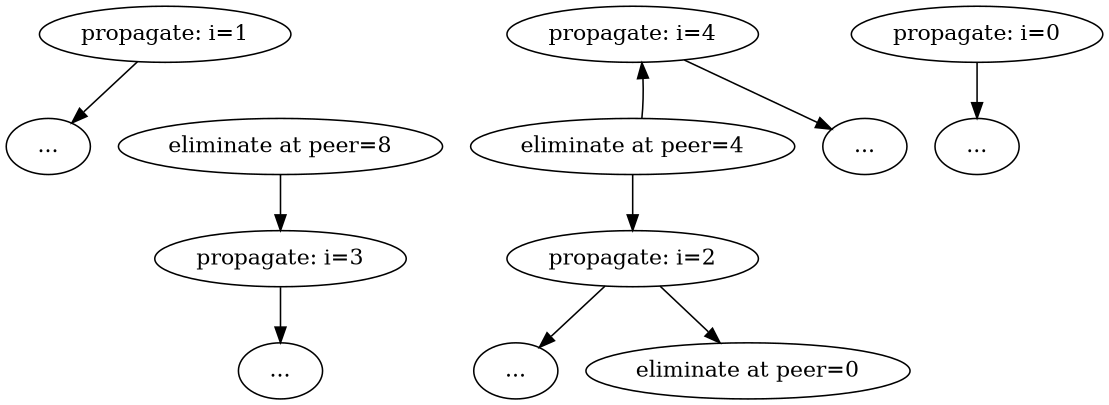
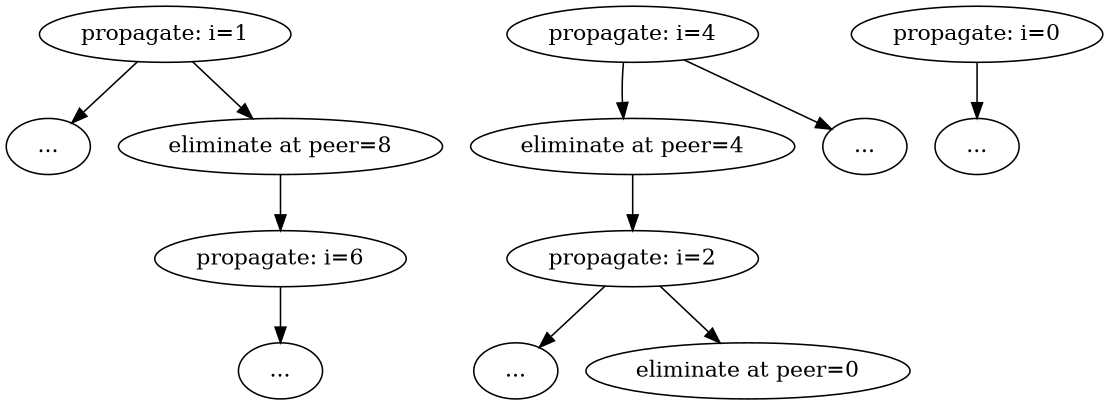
edge "propagate: i=1" -> "eliminate at peer=8": added
edge "eliminate at peer=4" -> "propagate: i=4": reversed
node "propagate: i=3": label "propagate: i=3" -> "propagate: i=6"
